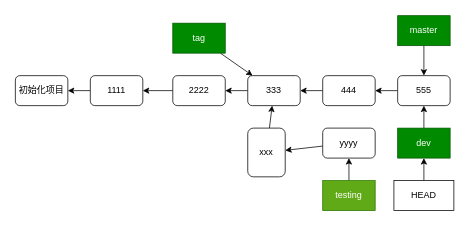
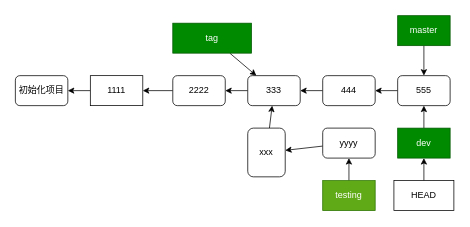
node "tag": size 53x30 -> 79x30
node "1111": shape rounded rectangle -> rectangle
